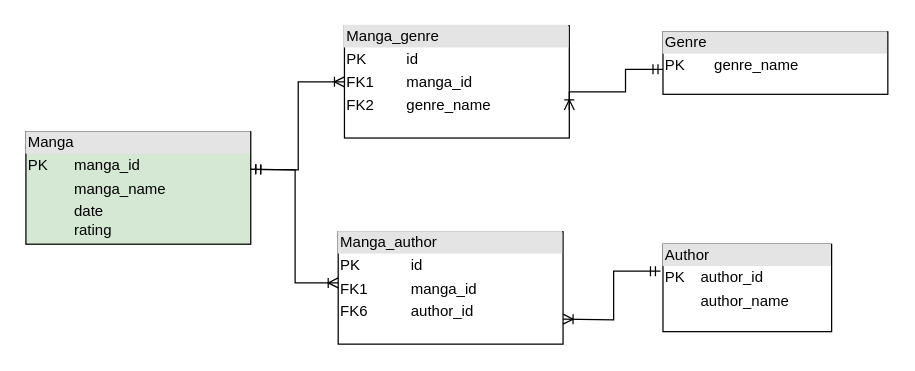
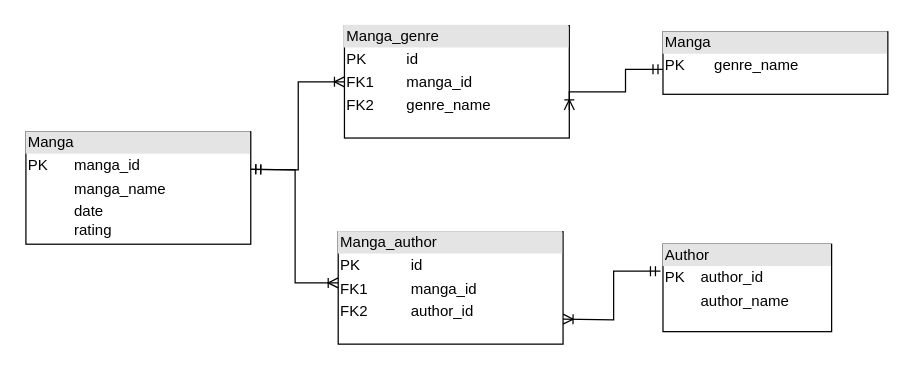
node "Genre PK genre_name": label "Genre PK genre_name" -> "Manga PK genre_name"
node "Manga PK manga_id manga_name date rating": fillcolor #d5e8d4 -> #ffffff
node "Manga_author PK id FK1 manga_id FK6 author_id": label "Manga_author PK id FK1 manga_id FK6 author_id" -> "Manga_author PK id FK1 manga_id FK2 author_id"
